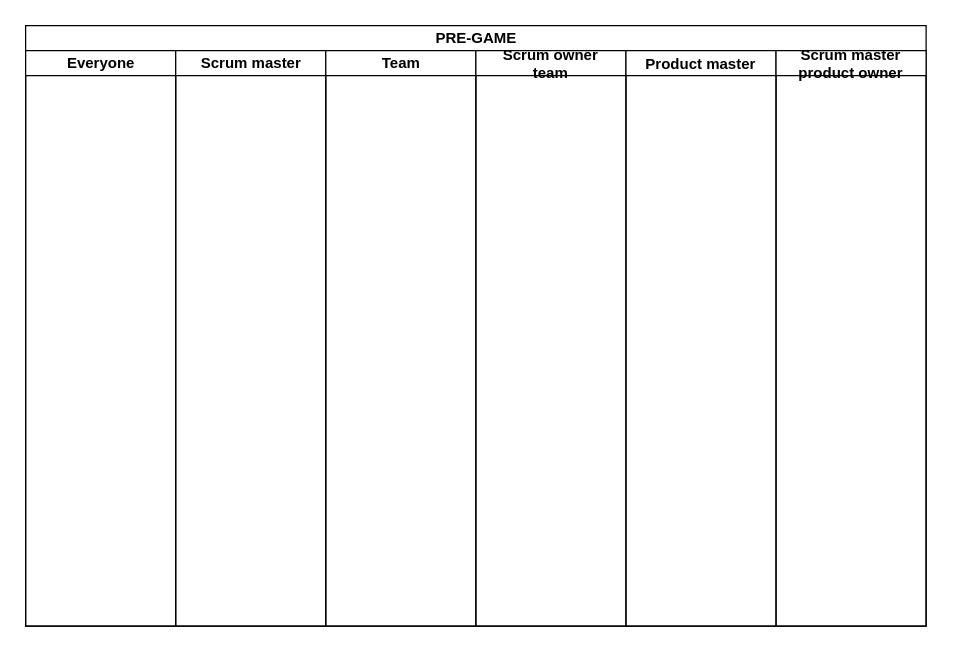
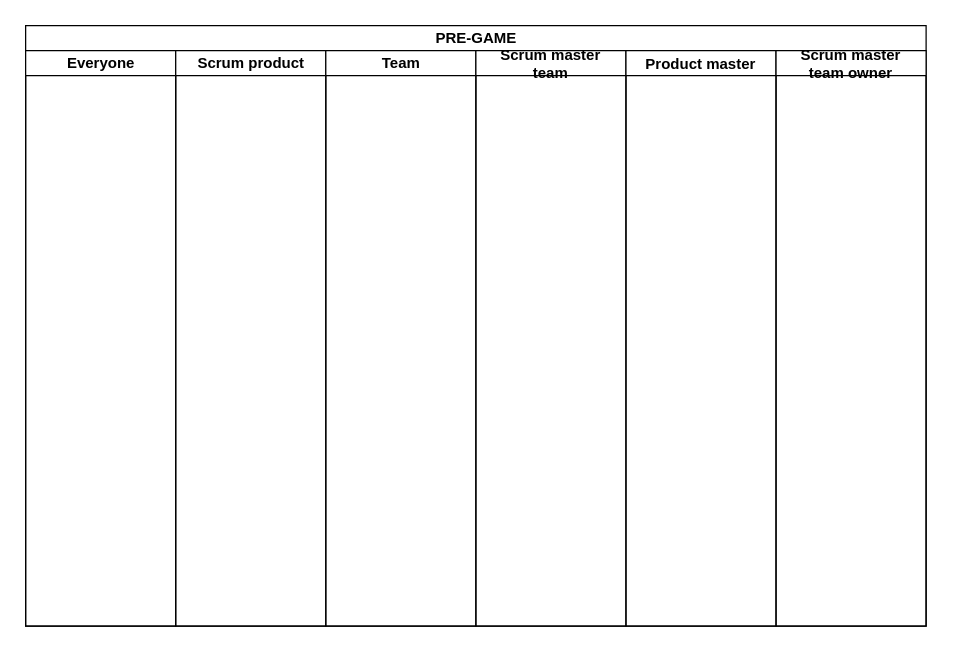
node "Scrum owner team": label "Scrum owner team" -> "Scrum master team"
node "Scrum master product owner": label "Scrum master product owner" -> "Scrum master team owner"
node "Scrum master": label "Scrum master" -> "Scrum product"
